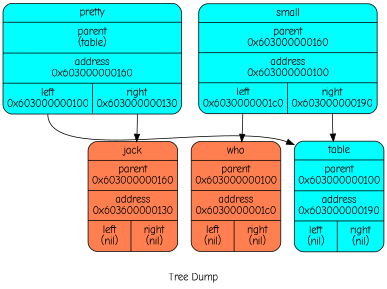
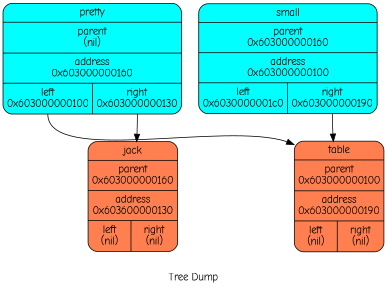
node "pretty": text "(table)" -> "(nil)"
node "who": removed
node "table": fillcolor aqua -> coral
